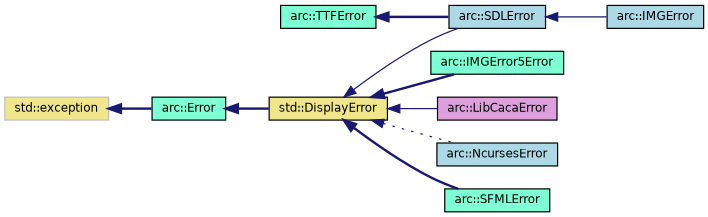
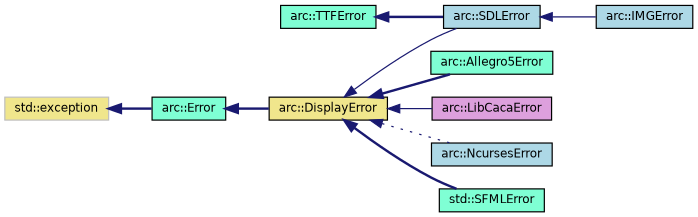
node "arc::IMGError5Error": label "arc::IMGError5Error" -> "arc::Allegro5Error"
node "std::DisplayError": label "std::DisplayError" -> "arc::DisplayError"
node "arc::SFMLError": label "arc::SFMLError" -> "std::SFMLError"
